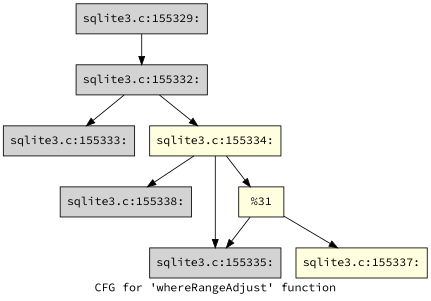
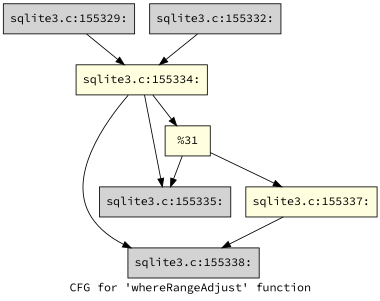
edge "sqlite3.c:155329:" -> "sqlite3.c:155332:": now "sqlite3.c:155329:" -> "sqlite3.c:155334:"
node "sqlite3.c:155333:": removed
edge "sqlite3.c:155337:" -> "sqlite3.c:155338:": added
